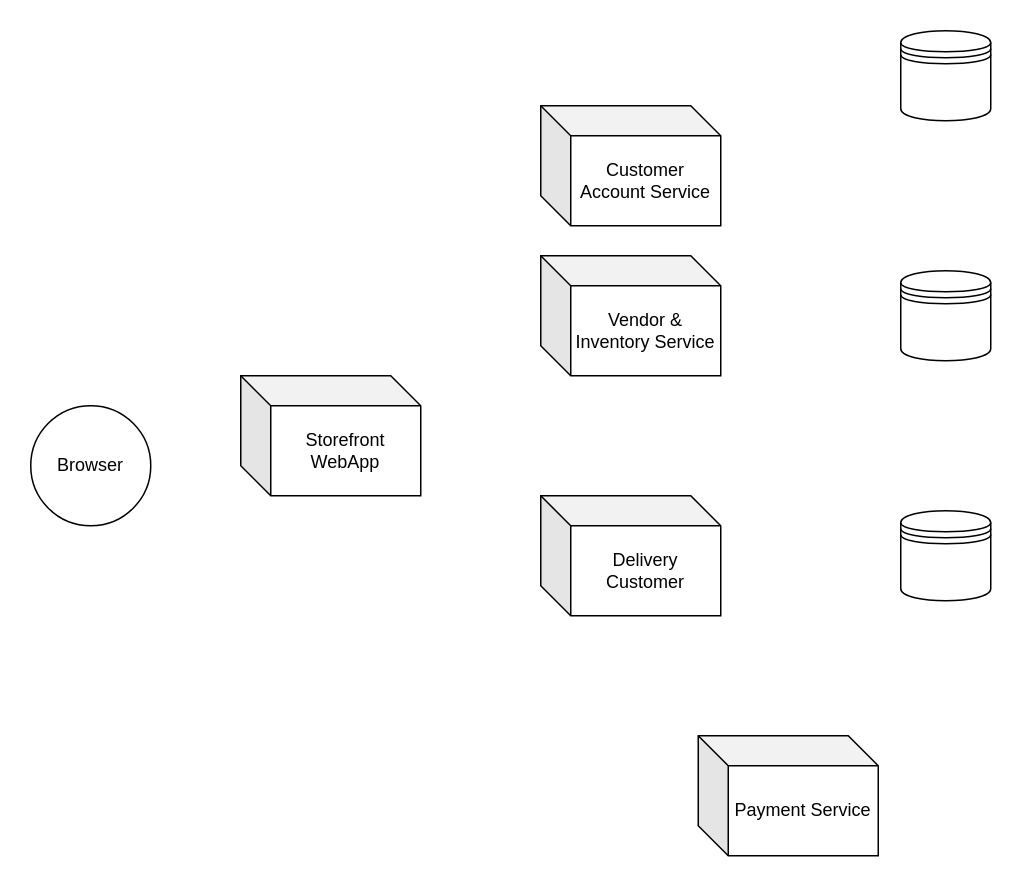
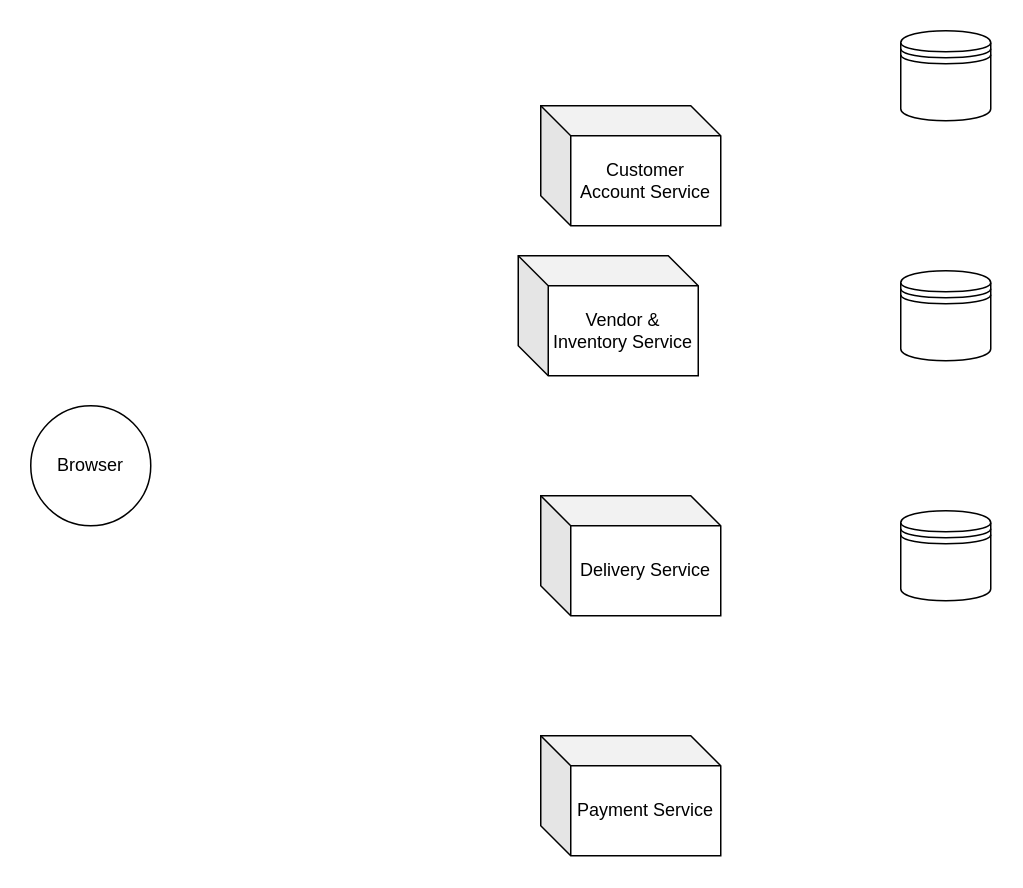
node "Vendor & Inventory Service": moved (631, 316) -> (608, 316)
node "Storefront WebApp": removed
node "Delivery Customer": label "Delivery Customer" -> "Delivery Service"
node "Payment Service": moved (788, 796) -> (631, 796)
